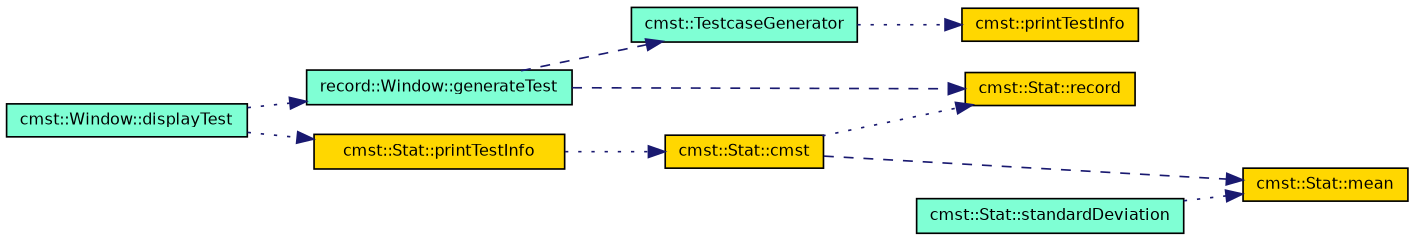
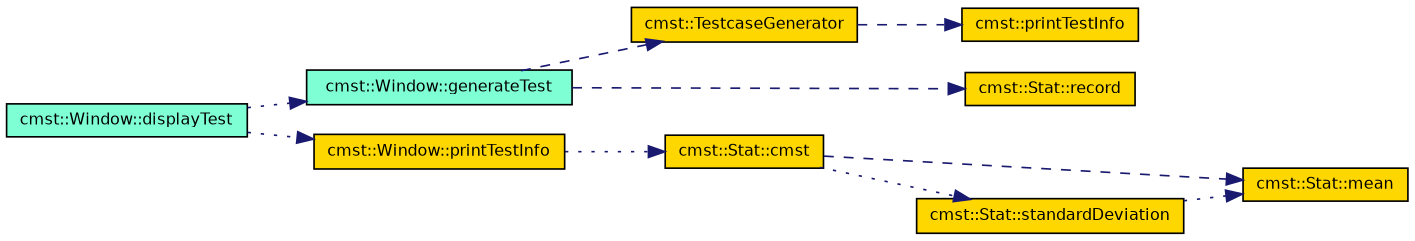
node "cmst::TestcaseGenerator": fillcolor aquamarine -> gold
edge "cmst::TestcaseGenerator" -> "cmst::printTestInfo": style dotted -> dashed
node "record::Window::generateTest": label "record::Window::generateTest" -> "cmst::Window::generateTest"
edge "cmst::Stat::cmst" -> "cmst::Stat::record": now "cmst::Stat::cmst" -> "cmst::Stat::standardDeviation"
node "cmst::Stat::printTestInfo": label "cmst::Stat::printTestInfo" -> "cmst::Window::printTestInfo"
node "cmst::Stat::standardDeviation": fillcolor aquamarine -> gold
